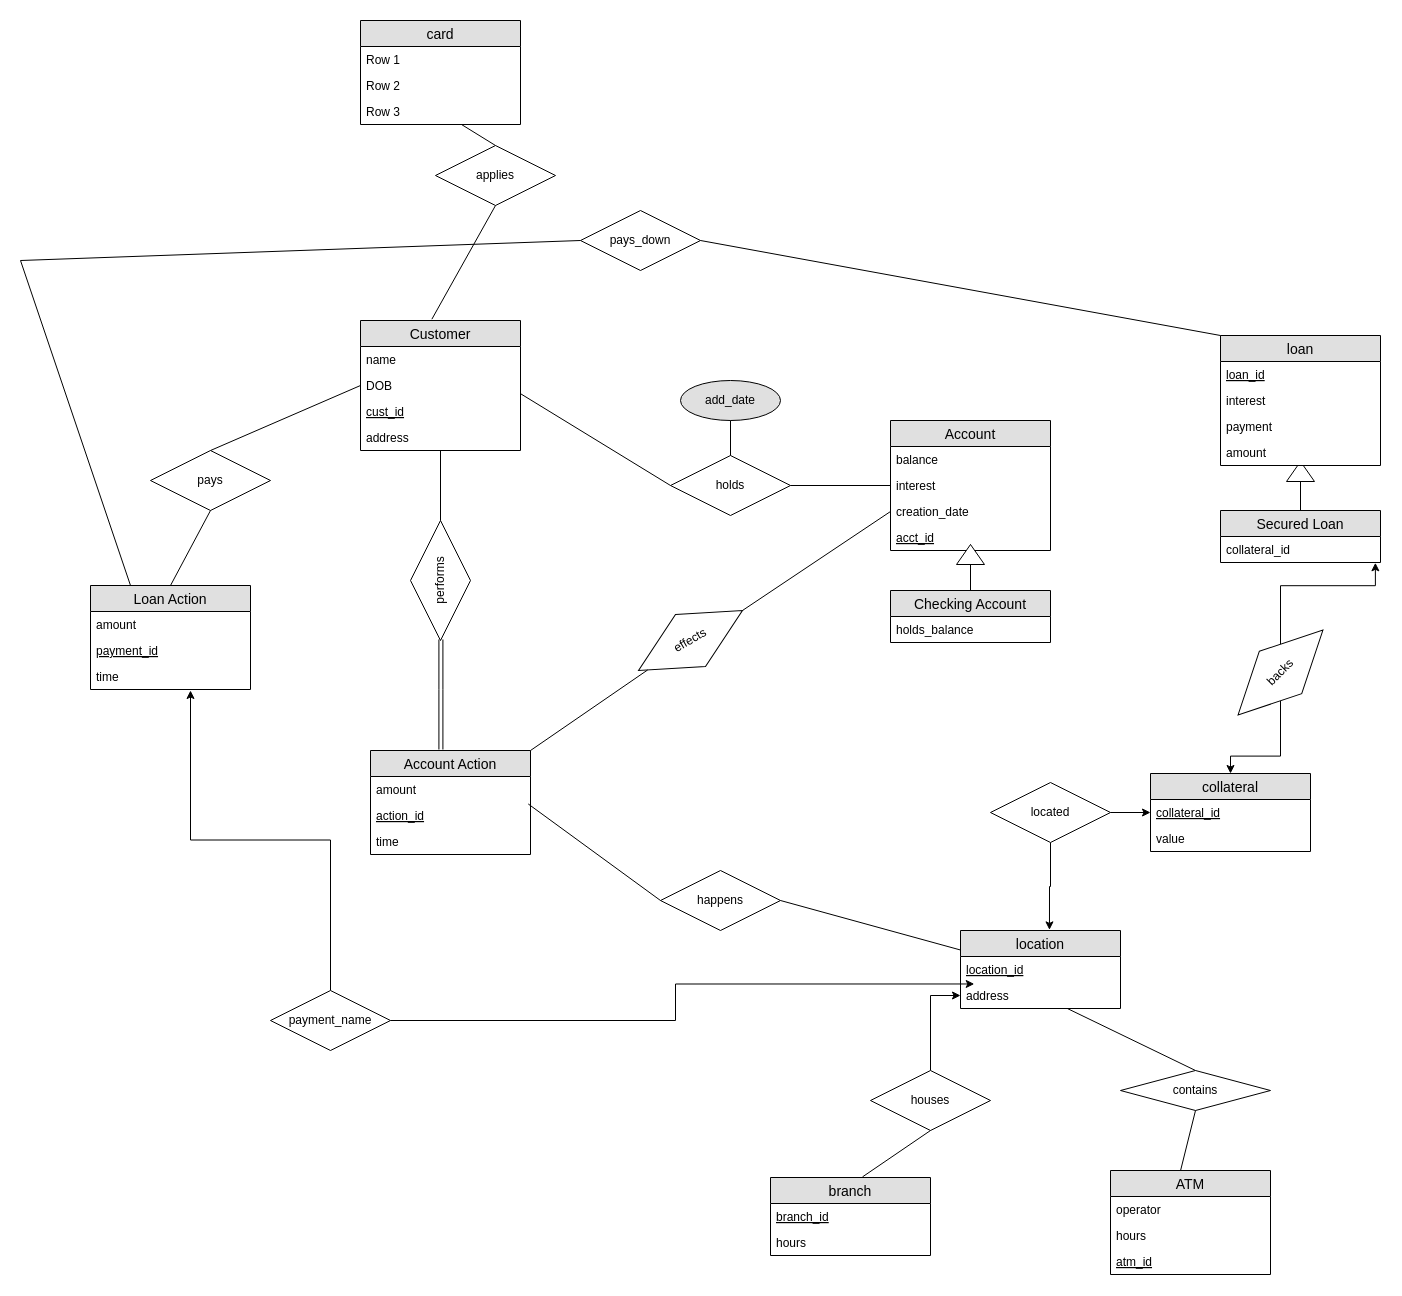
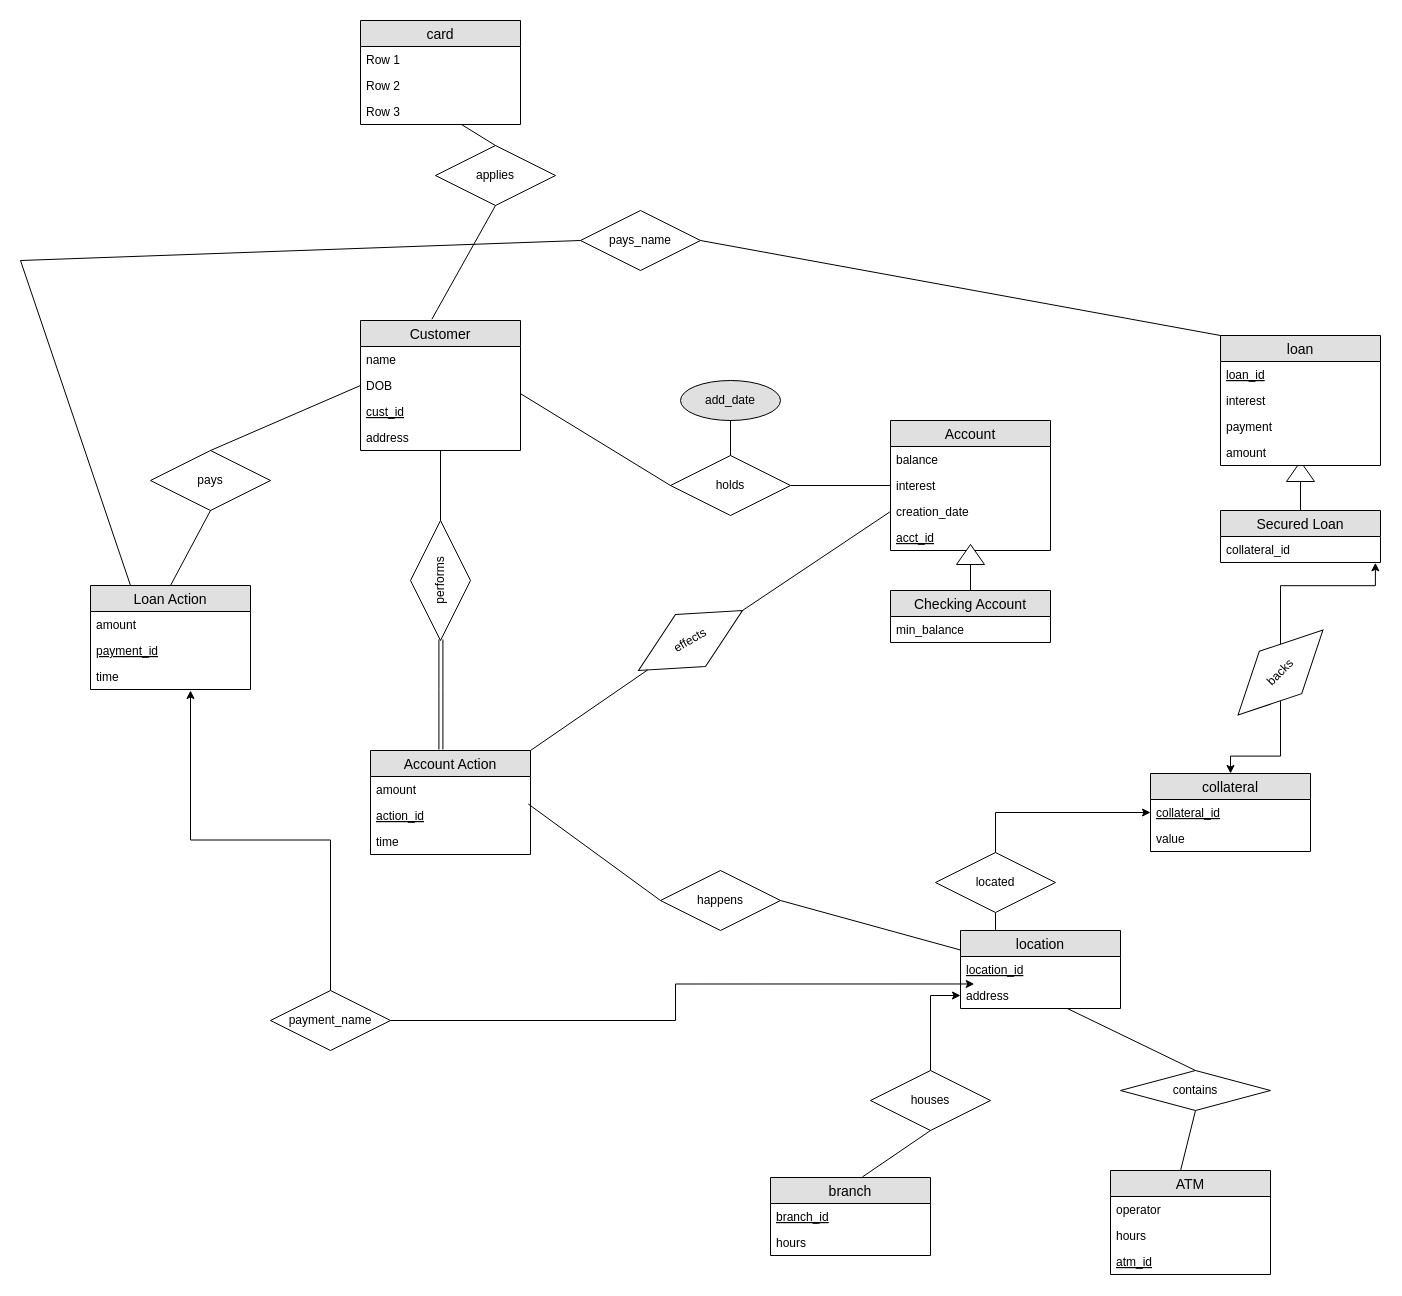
node "pays_down": label "pays_down" -> "pays_name"
node "holds_balance": label "holds_balance" -> "min_balance"
node "located": moved (1051, 813) -> (996, 883)
